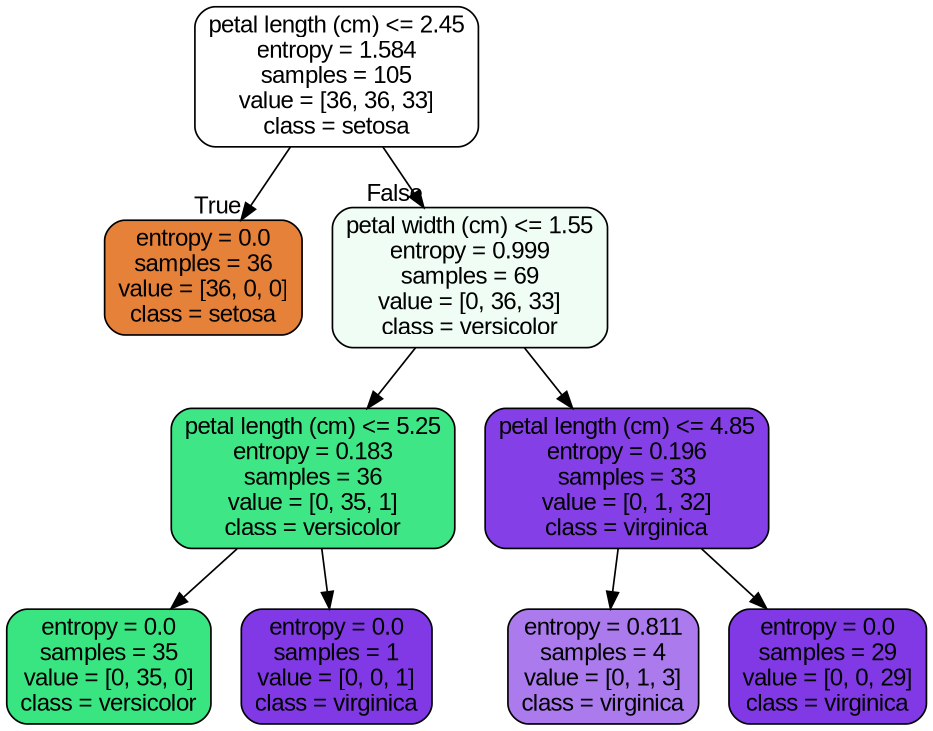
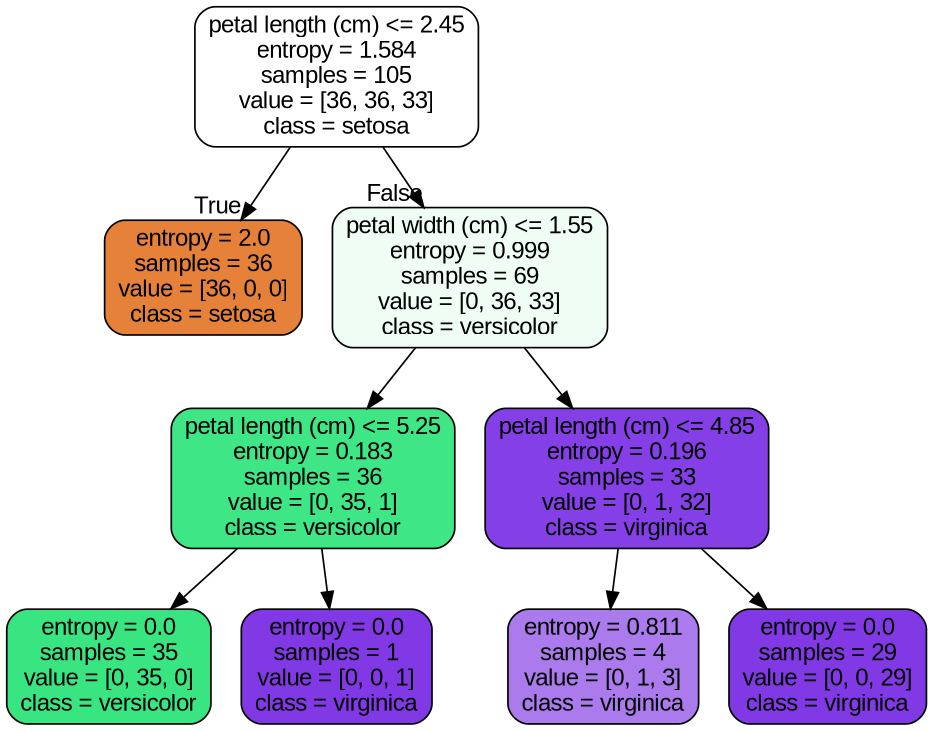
node "entropy = 0.0 samples = 36 value = [36, 0, 0] class = setosa": label "entropy = 0.0 samples = 36 value = [36, 0, 0] class = setosa" -> "entropy = 2.0 samples = 36 value = [36, 0, 0] class = setosa"
